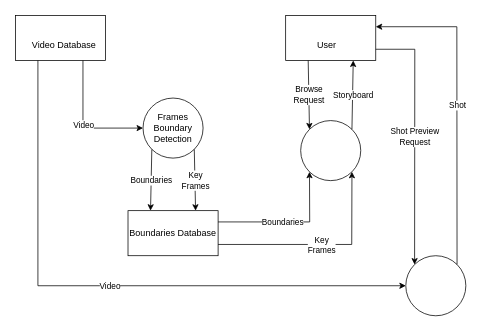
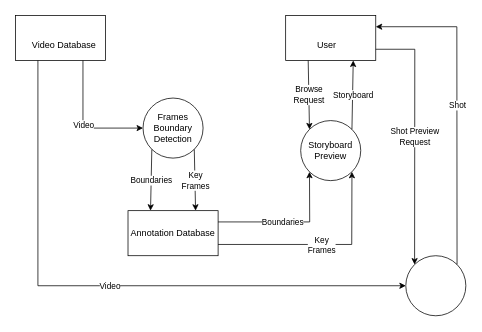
node "Storyboard Preview": added
node "Boundaries Database": label "Boundaries Database" -> "Annotation Database"
